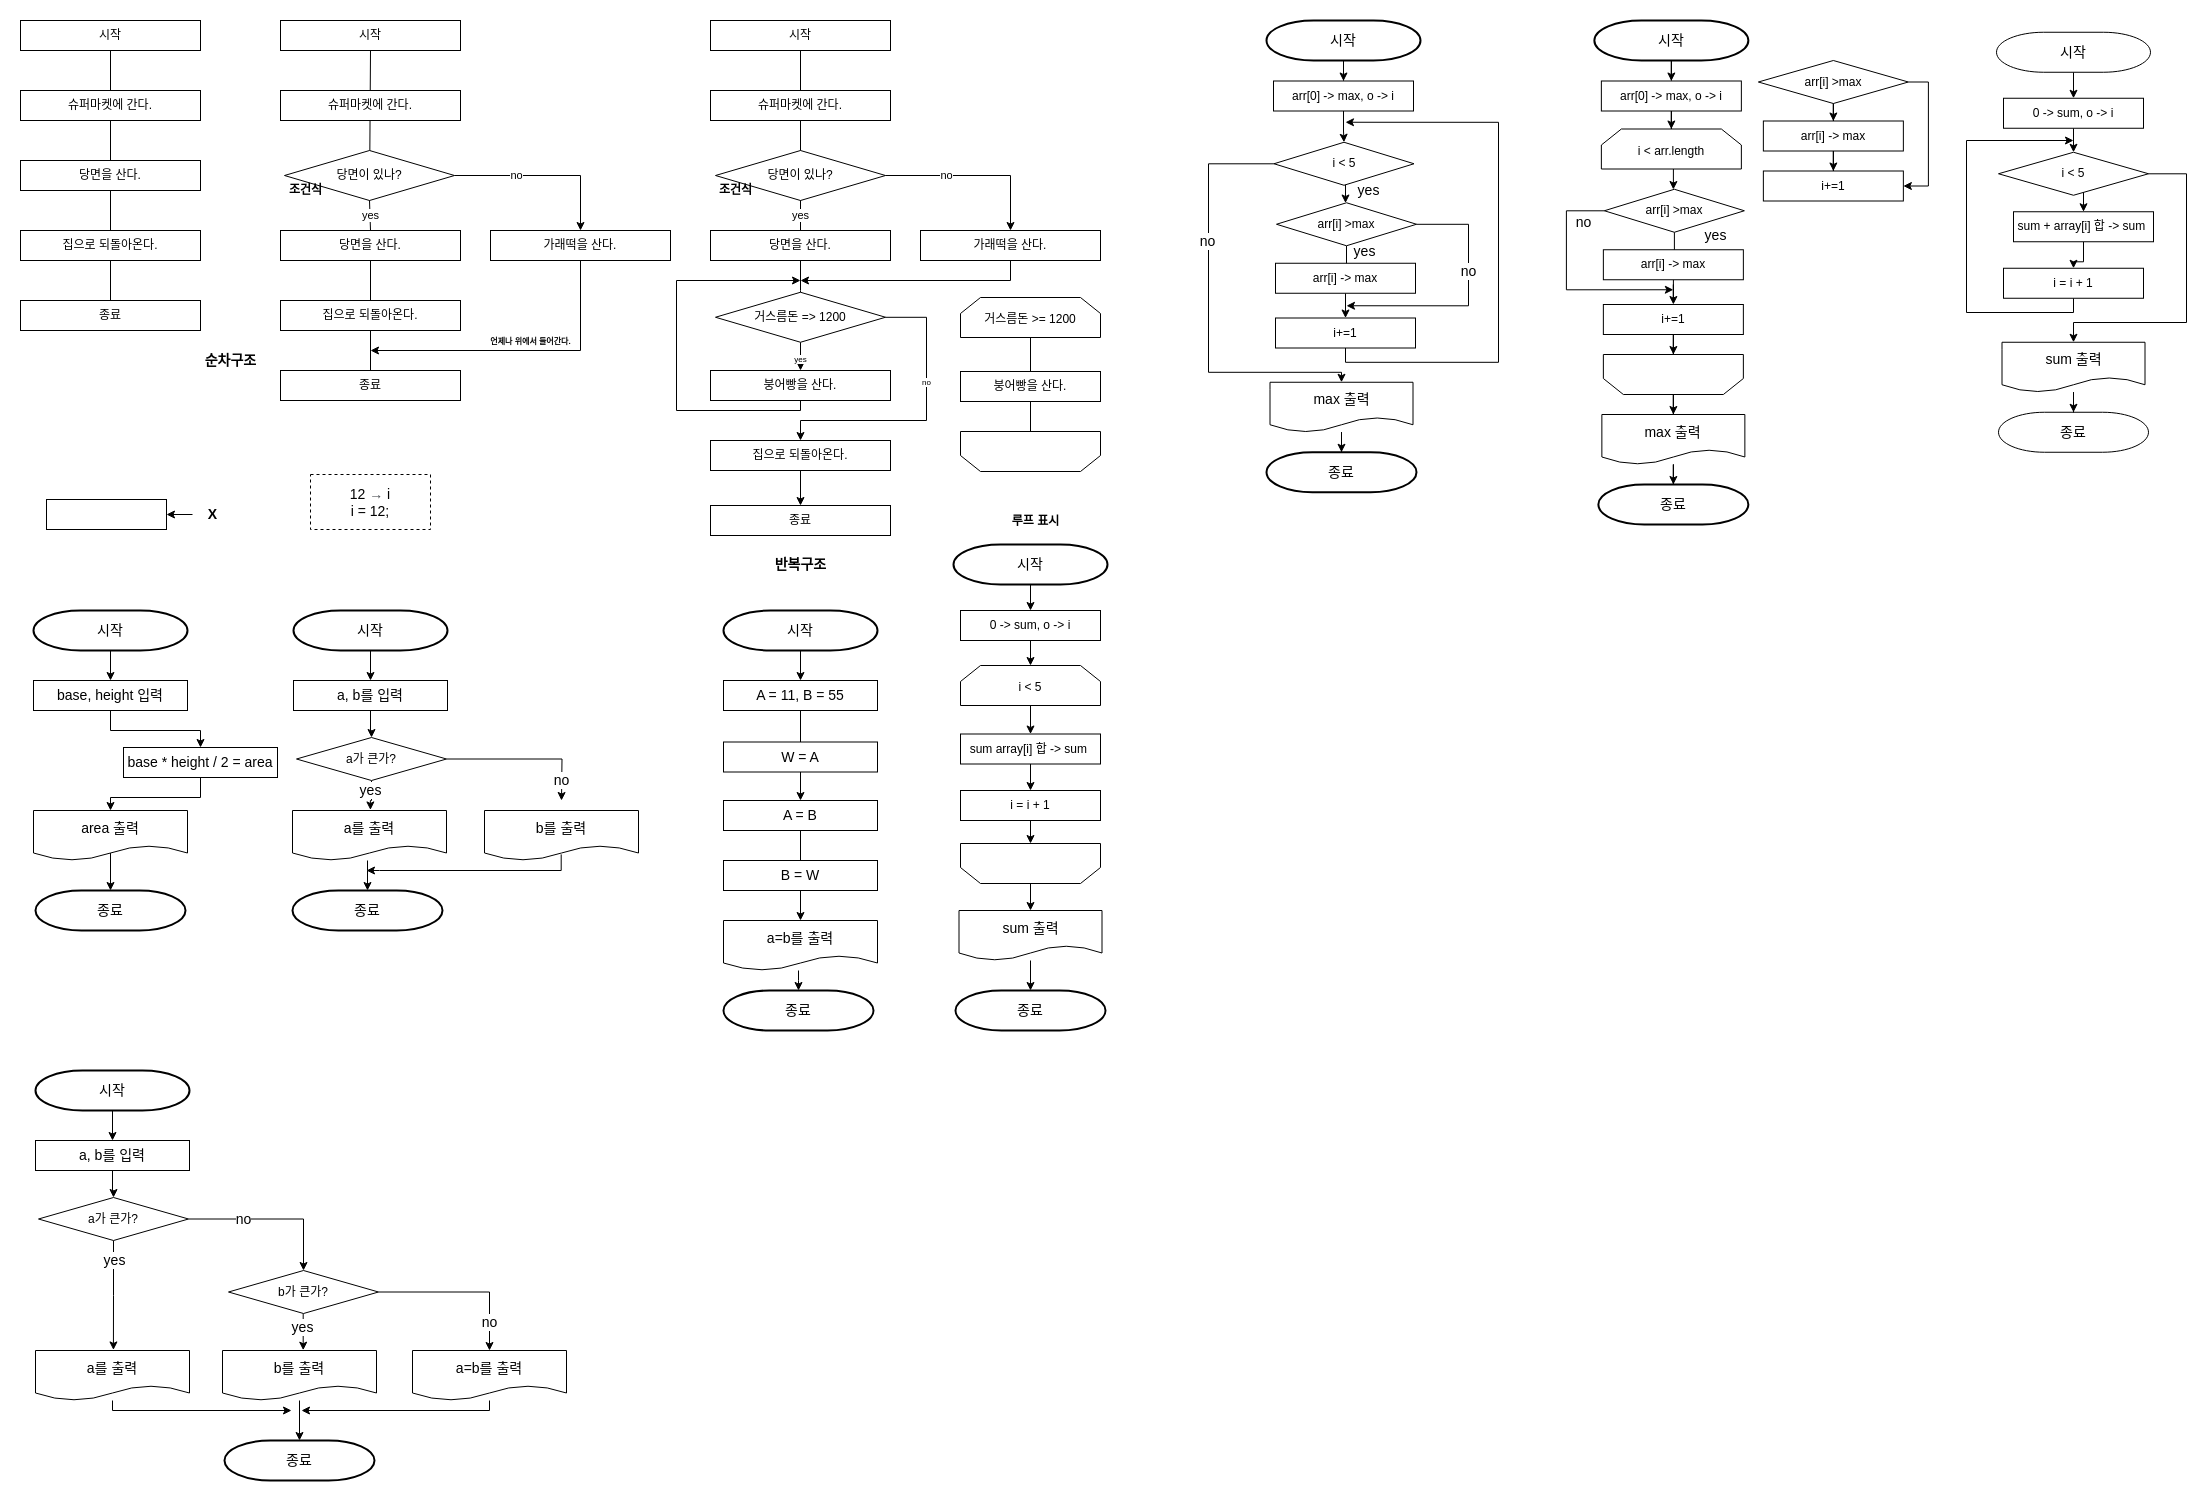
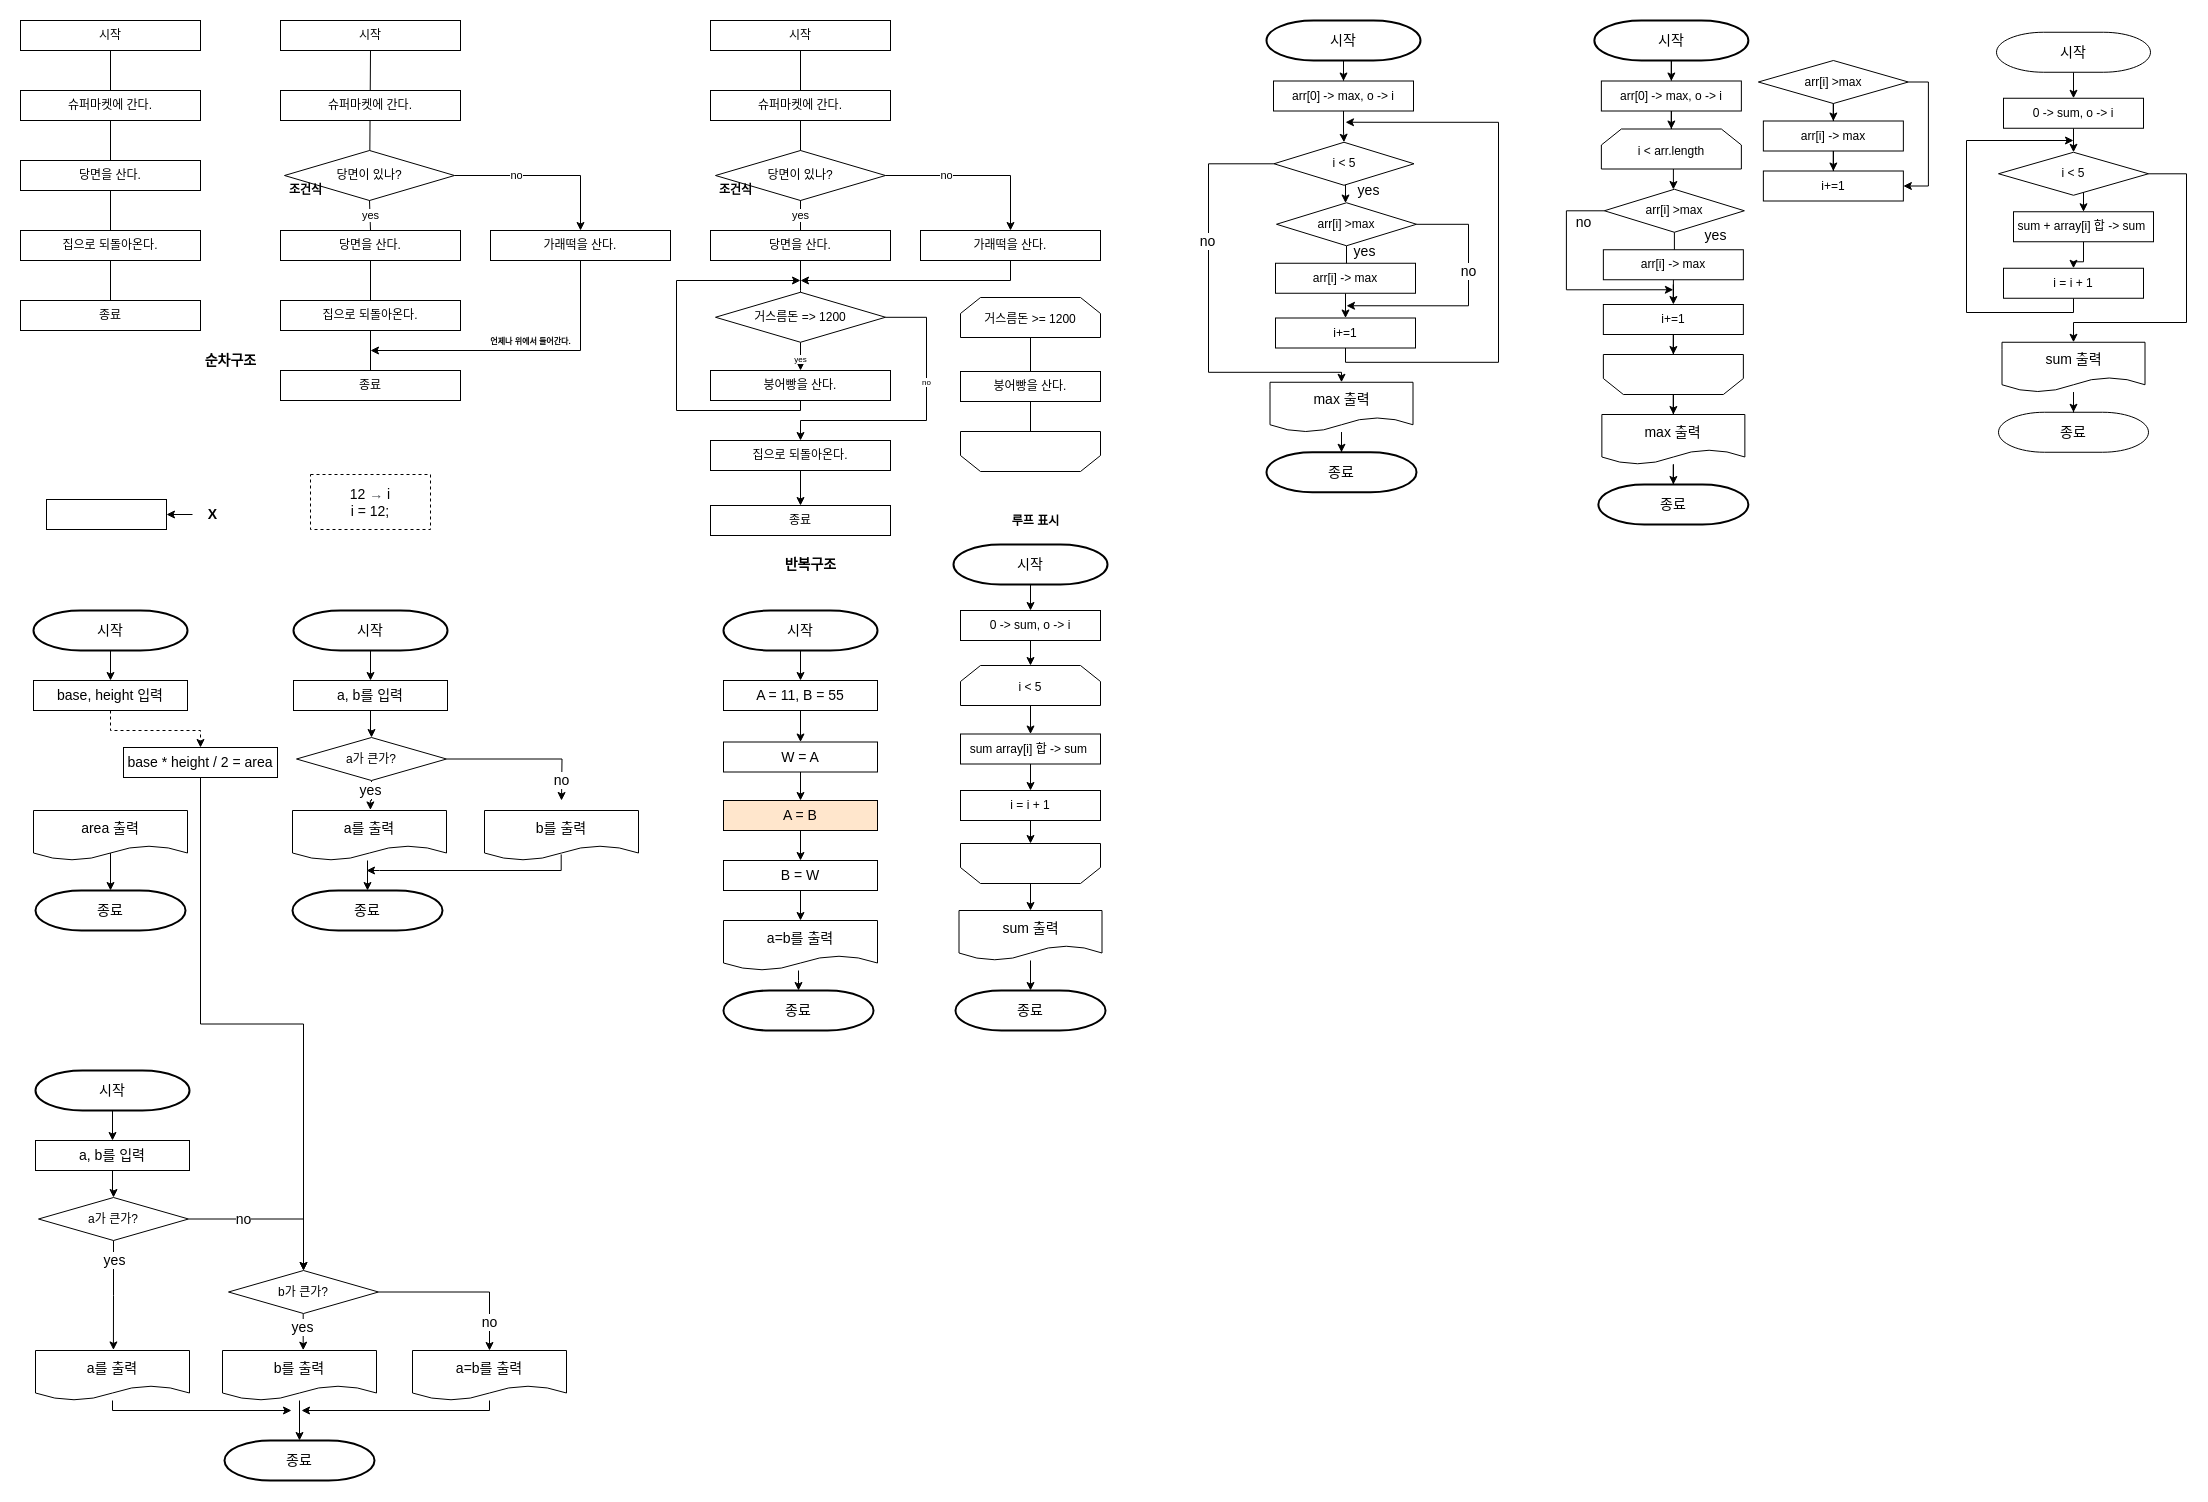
node "반복구조": moved (801, 565) -> (811, 565)
edge "base, height 입력" -> "base * height / 2 = area": style solid -> dashed
edge "A = 11, B = 55" -- "W = A": arrowhead none -> classic
edge "base * height / 2 = area" -> "area 출력": now "base * height / 2 = area" -> "b가 큰가?"
node "A = B": fillcolor #ffffff -> #ffe6cc
edge "A = B" -- "B = W": arrowhead none -> classic
